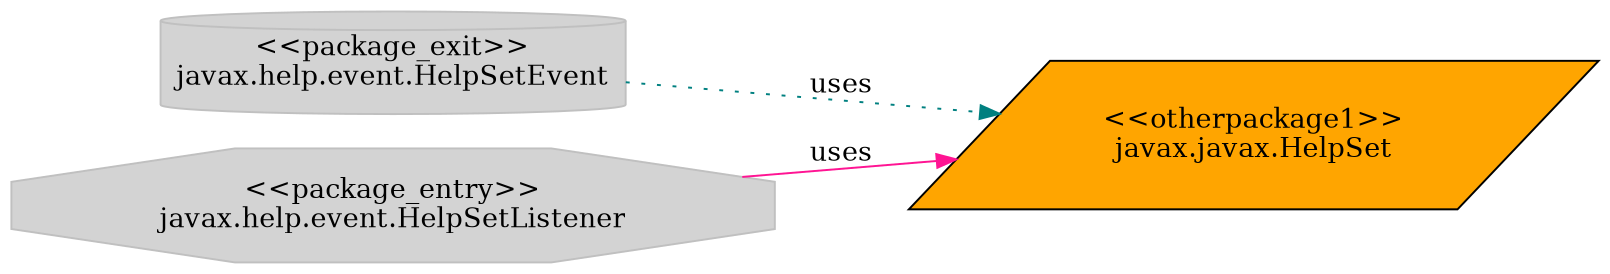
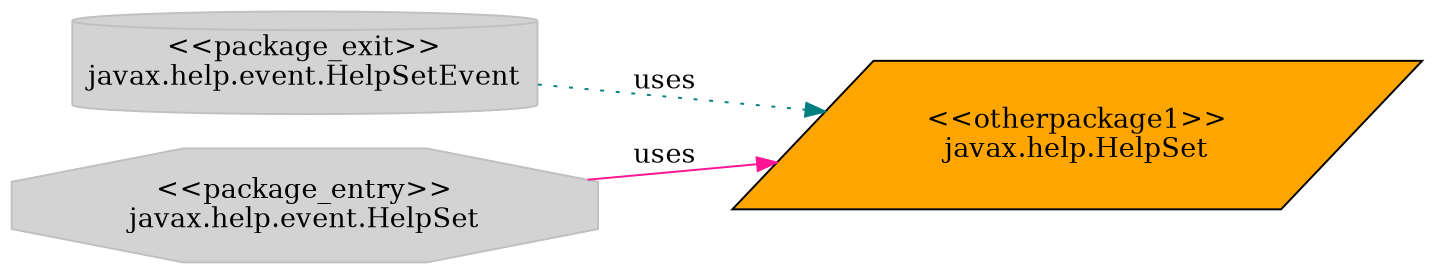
node "<<otherpackage1>> javax.javax.HelpSet": label "<<otherpackage1>> javax.javax.HelpSet" -> "<<otherpackage1>> javax.help.HelpSet"
node "<<package_entry>> javax.help.event.HelpSetListener": label "<<package_entry>> javax.help.event.HelpSetListener" -> "<<package_entry>> javax.help.event.HelpSet"
